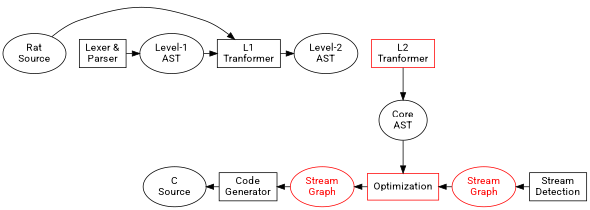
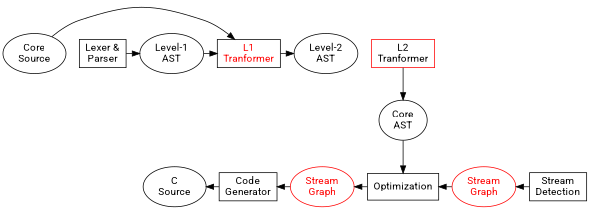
node "Rat Source": label "Rat Source" -> "Core Source"
node "L1 Tranformer": fontcolor black -> red
node "Optimization": color red -> black
